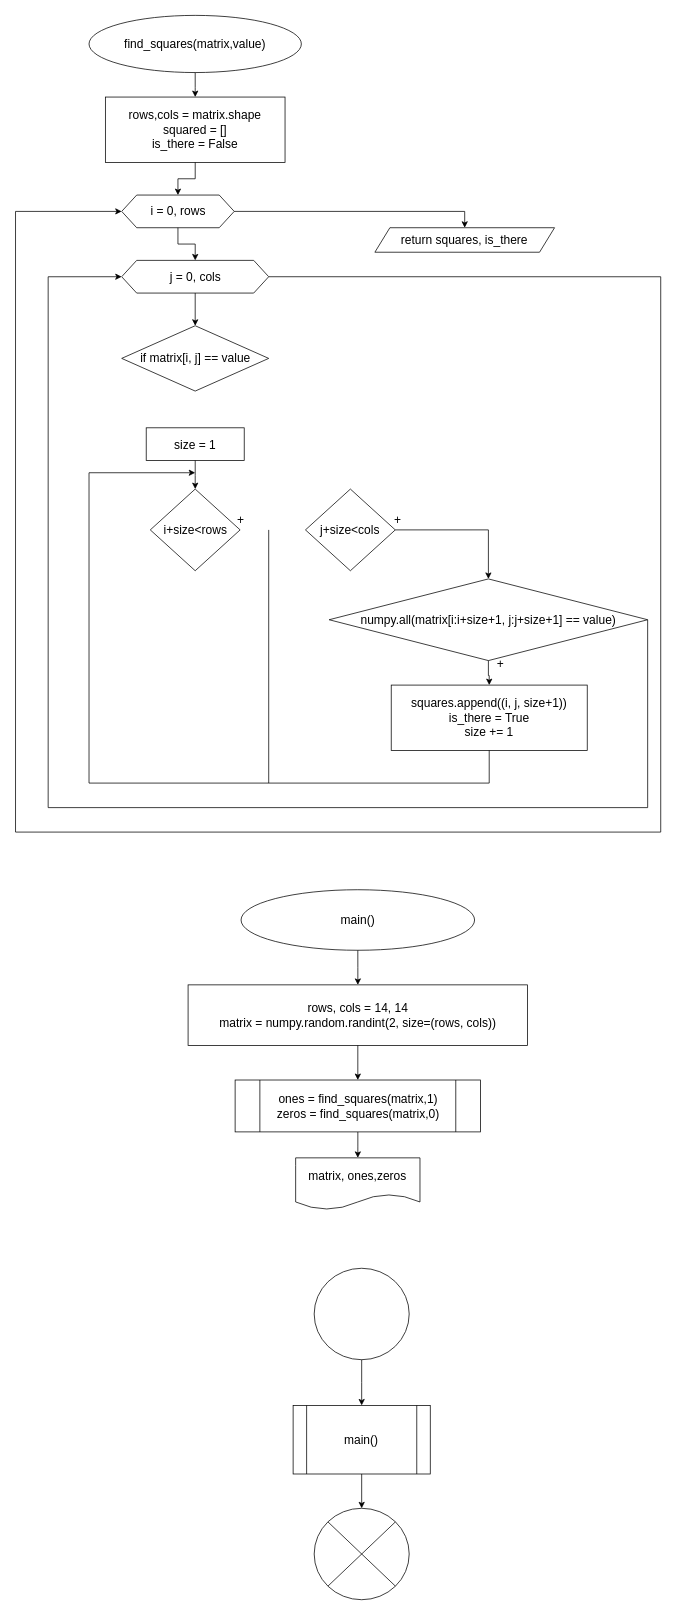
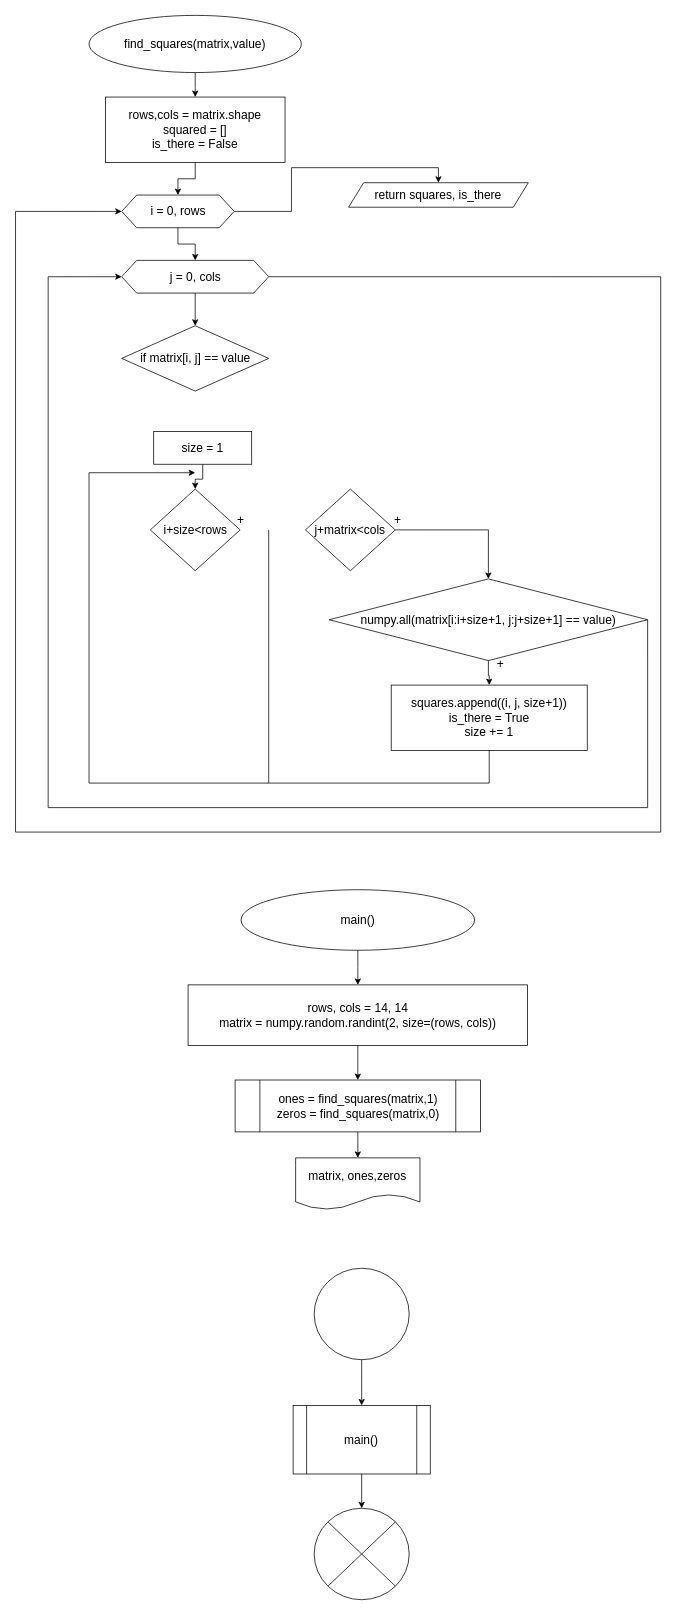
node "return squares, is_there": moved (464, 240) -> (438, 195)
node "size = 1": moved (195, 444) -> (202, 448)
node "j+size<cols": label "j+size<cols" -> "j+matrix<cols"
